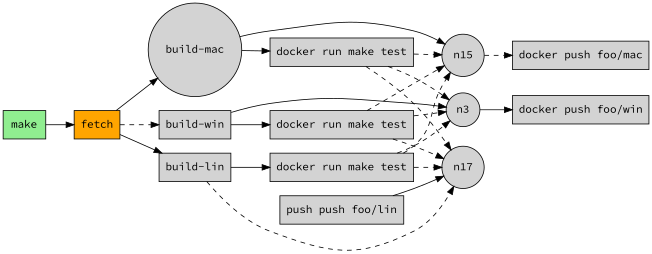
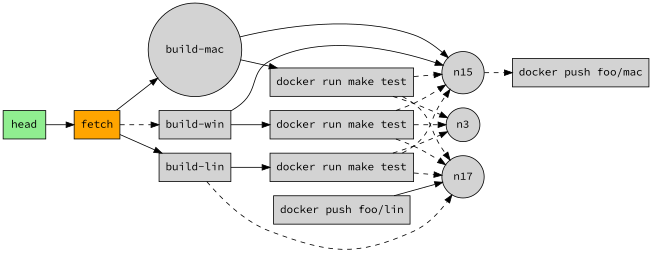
edge "build-win" -> "n3": now "build-win" -> "n15"
node "docker push foo/win": removed
node "make": label "make" -> "head"
node "push push foo/lin": label "push push foo/lin" -> "docker push foo/lin"
